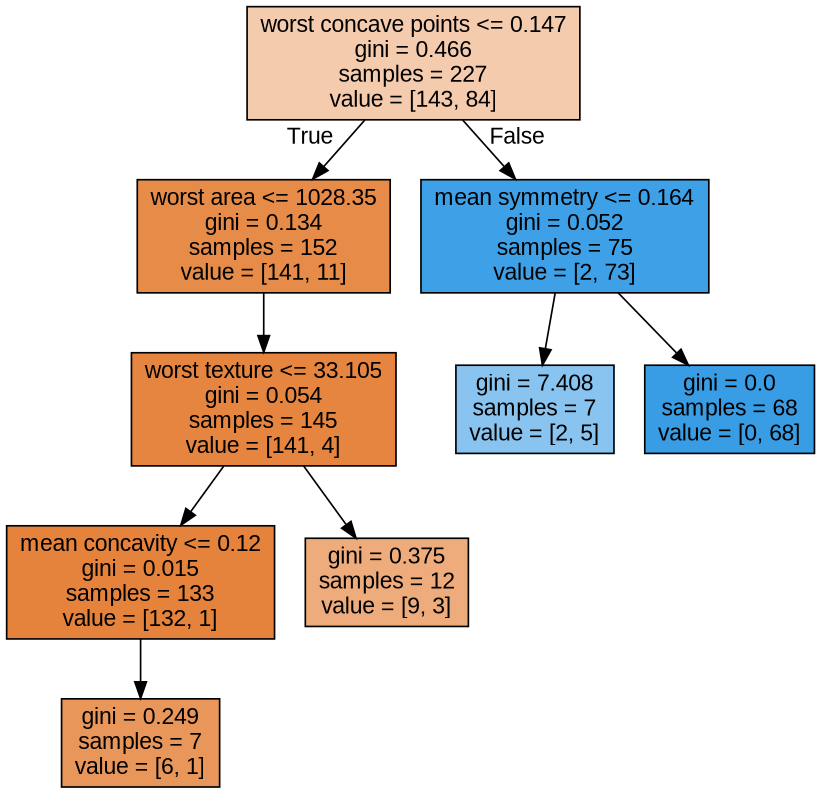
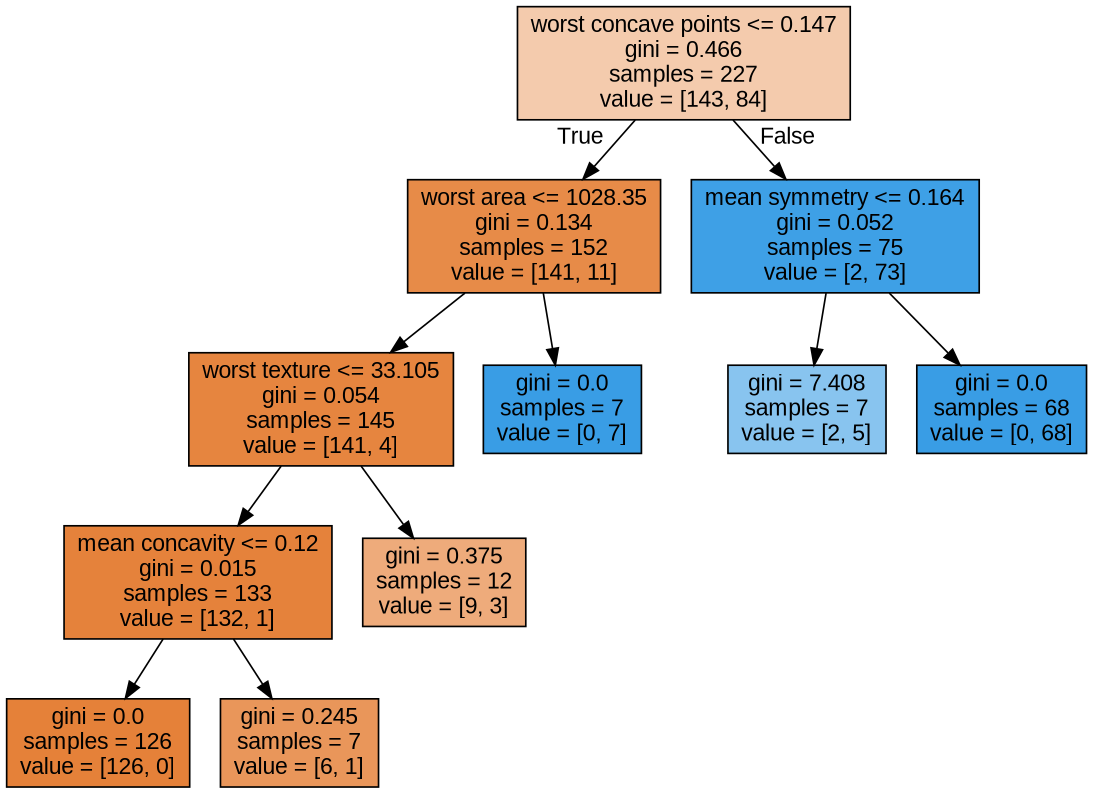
node "gini = 0.0 samples = 7 value = [0, 7]": added
node "gini = 0.0 samples = 126 value = [126, 0]": added
node "gini = 0.249 samples = 7 value = [6, 1]": label "gini = 0.249 samples = 7 value = [6, 1]" -> "gini = 0.245 samples = 7 value = [6, 1]"
